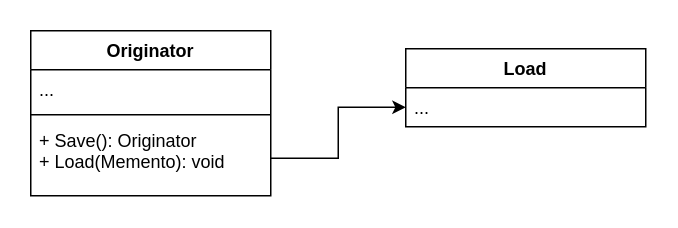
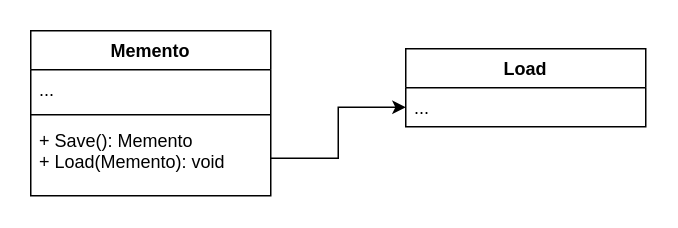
node "Originator": label "Originator" -> "Memento"
node "+ Save(): Originator + Load(Memento): void": label "+ Save(): Originator + Load(Memento): void" -> "+ Save(): Memento + Load(Memento): void"
